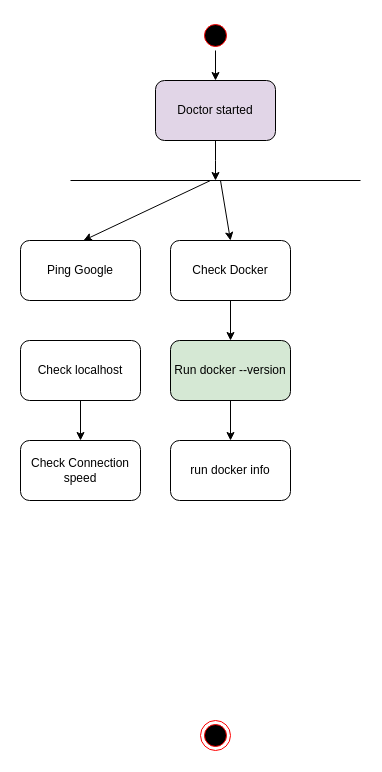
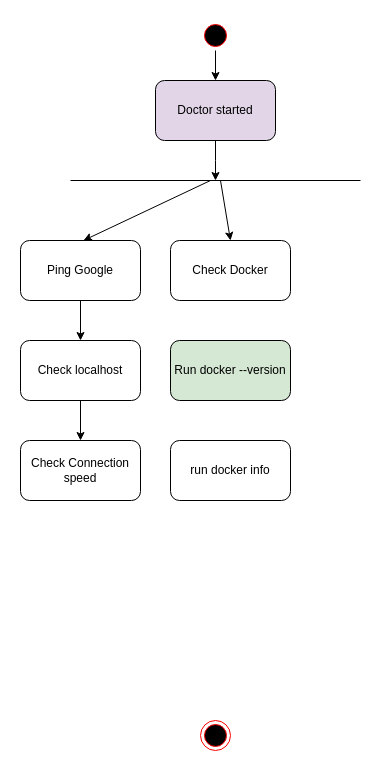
edge "Ping Google" -> "Check localhost": added
edge "Check Docker" -> "Run docker --version": removed
edge "Run docker --version" -> "run docker info": removed
